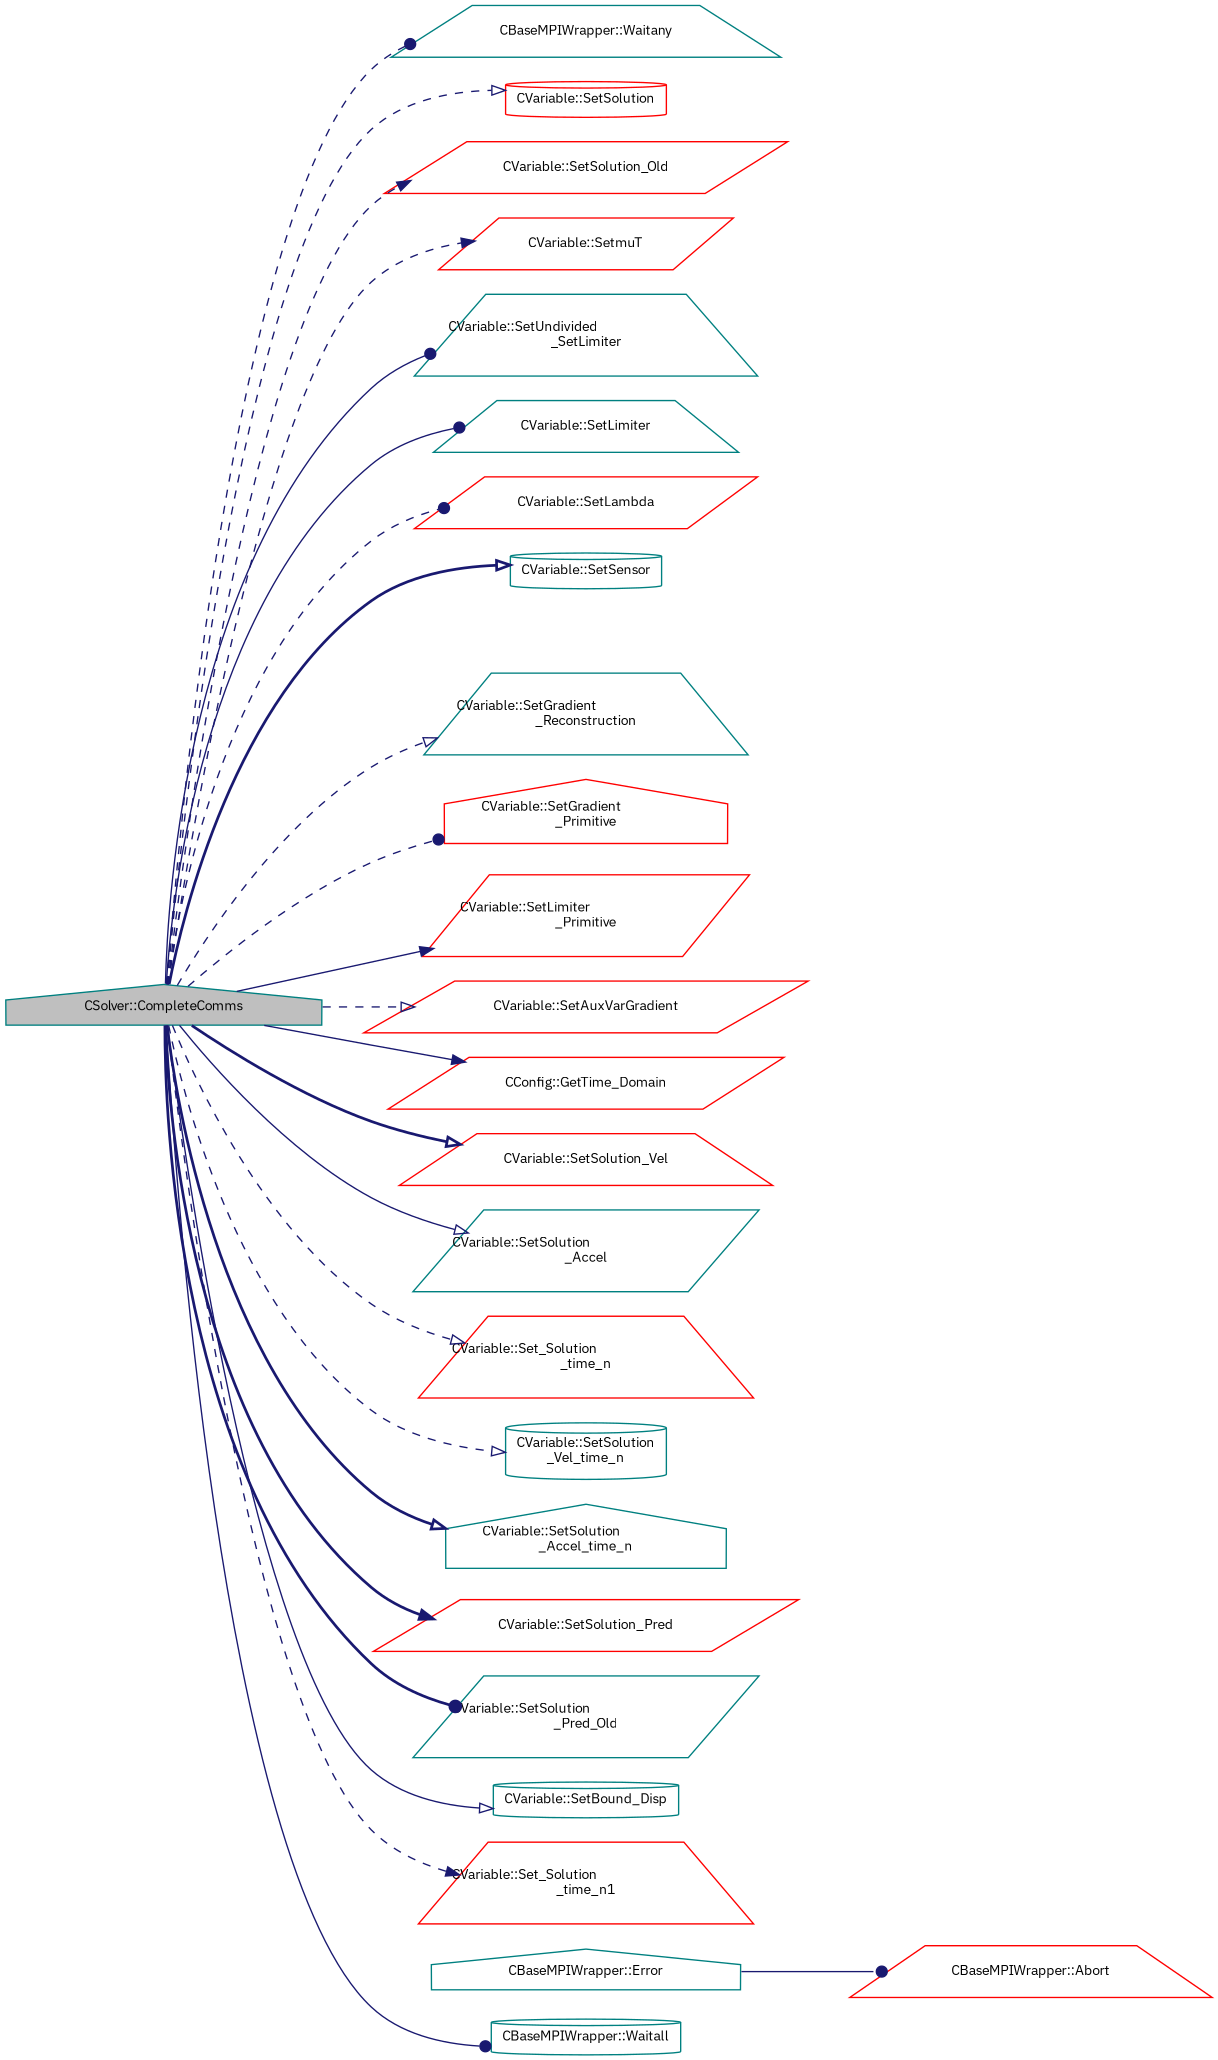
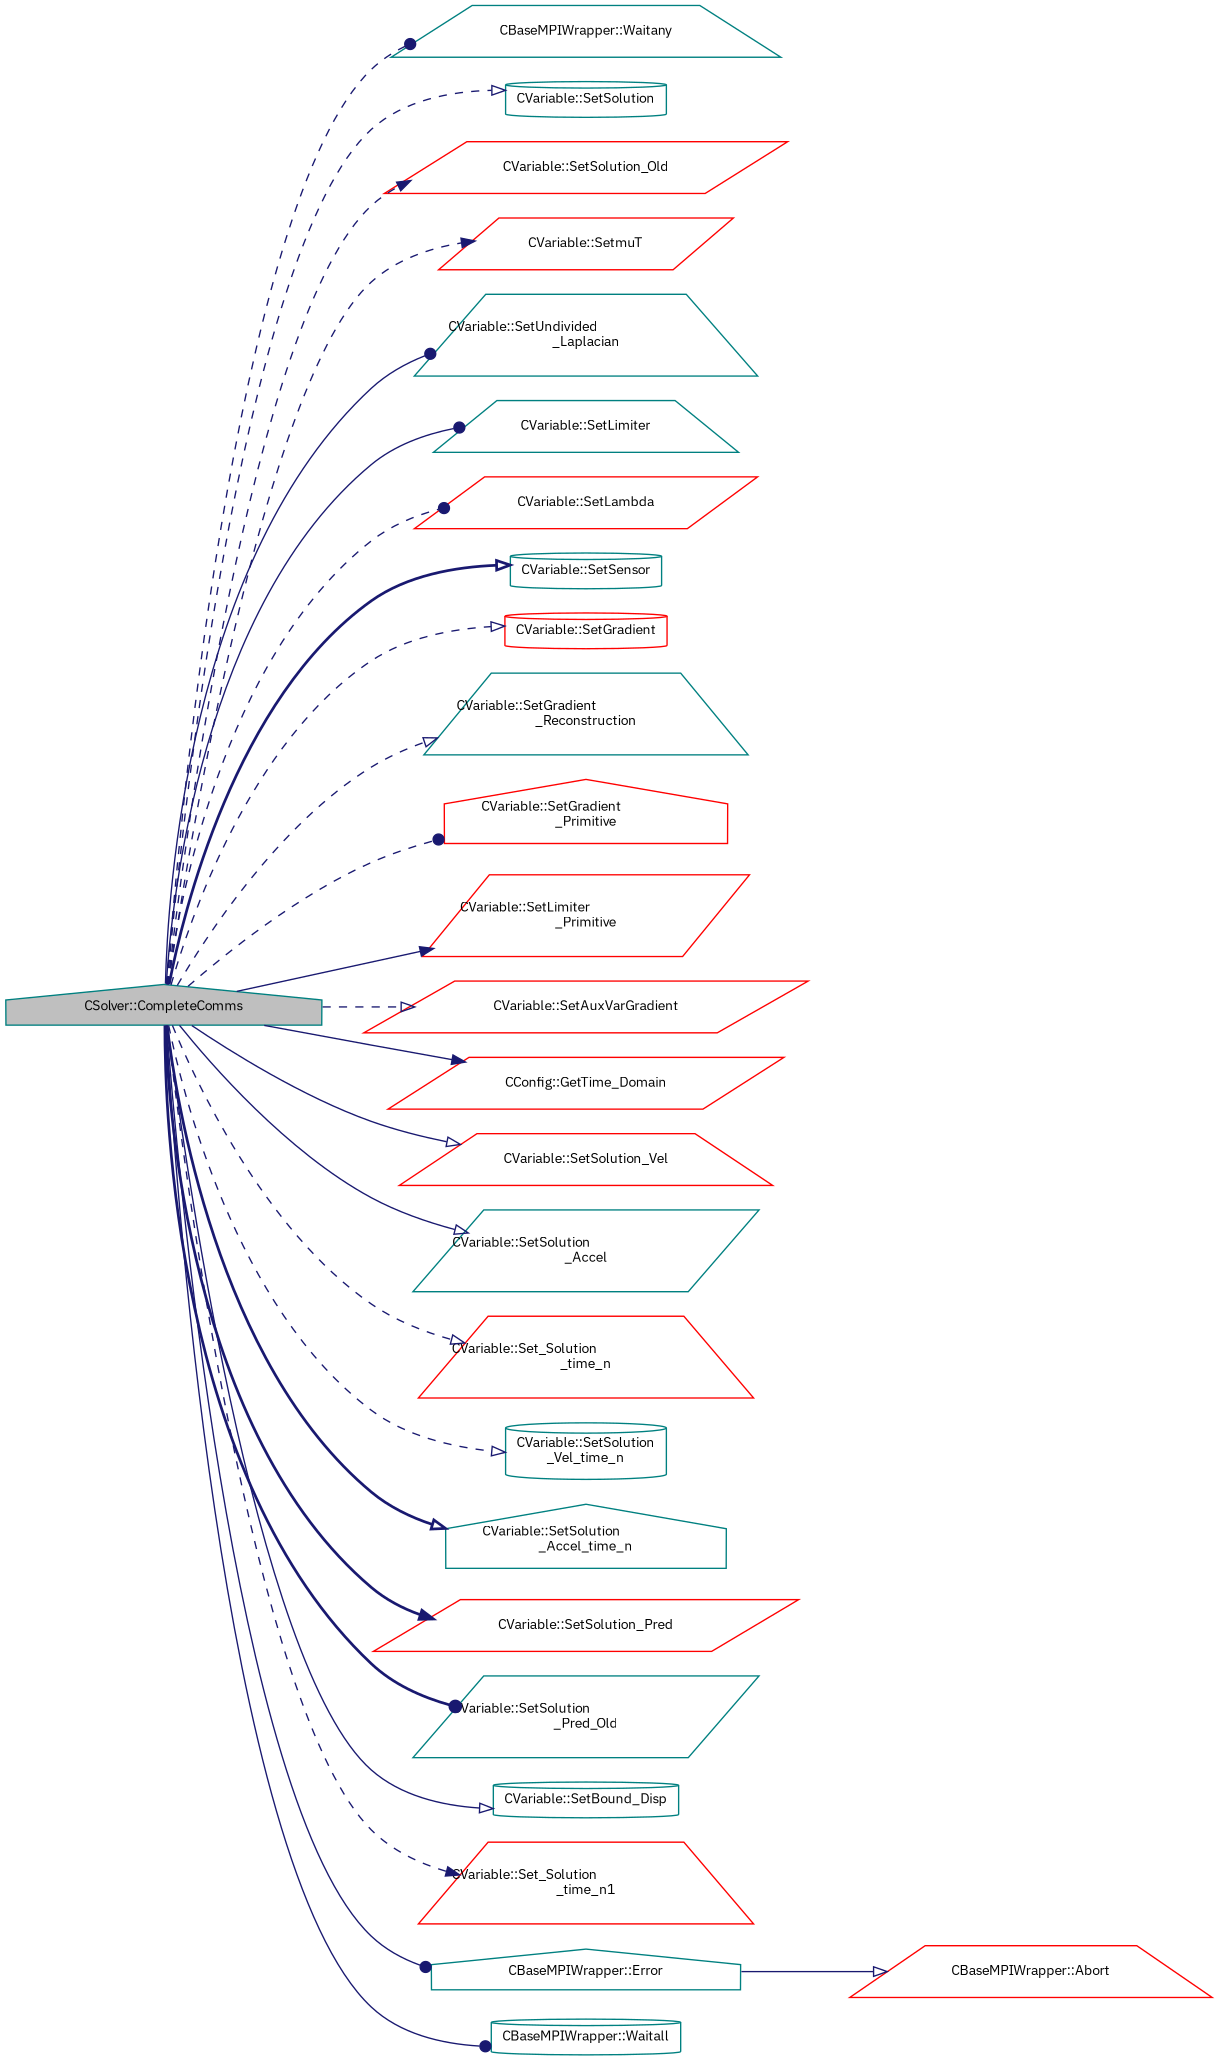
node "CVariable::SetSolution": color red -> teal
node "CVariable::SetUndivided _SetLimiter": label "CVariable::SetUndivided _SetLimiter" -> "CVariable::SetUndivided _Laplacian"
node "CVariable::SetGradient": added
edge "CSolver::CompleteComms" -> "CVariable::SetSolution_Vel": style bold -> solid
edge "CSolver::CompleteComms" -> "CBaseMPIWrapper::Error": added
edge "CBaseMPIWrapper::Error" -> "CBaseMPIWrapper::Abort": arrowhead dot -> onormal
